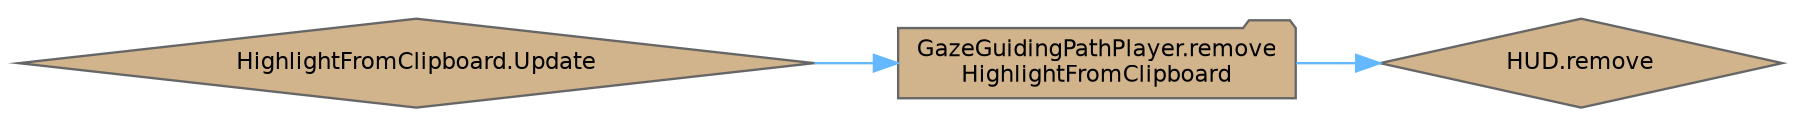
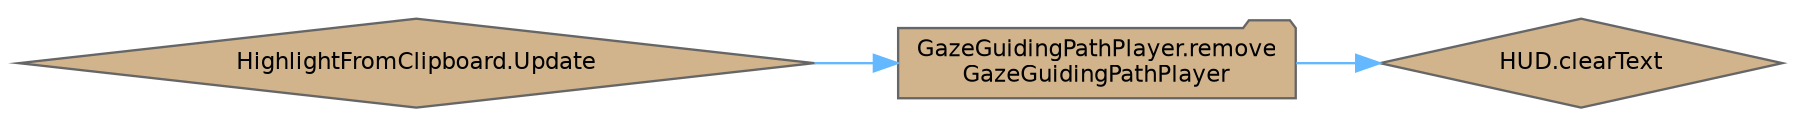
node "GazeGuidingPathPlayer.remove HighlightFromClipboard": label "GazeGuidingPathPlayer.remove HighlightFromClipboard" -> "GazeGuidingPathPlayer.remove GazeGuidingPathPlayer"
node "HUD.remove": label "HUD.remove" -> "HUD.clearText"
